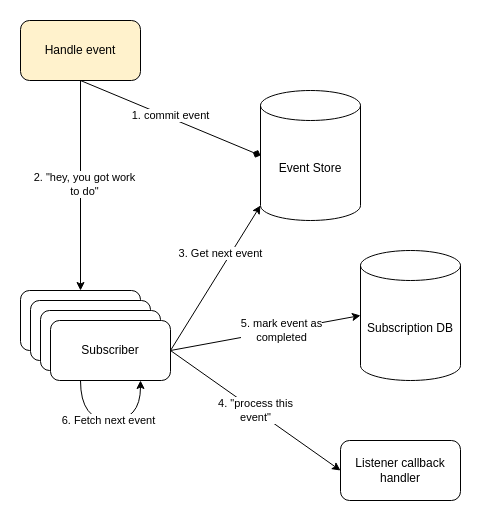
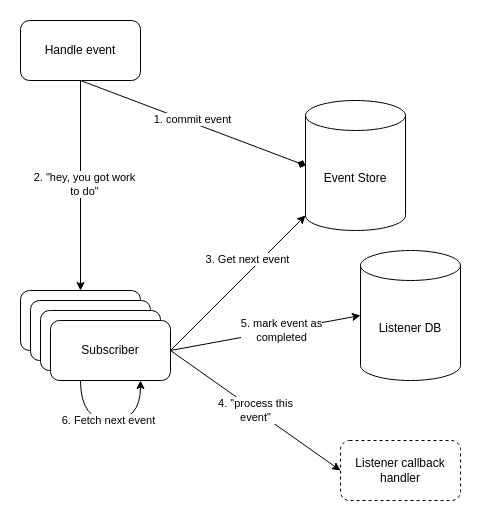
node "Handle event": fillcolor #fff2cc -> #ffffff
node "Event Store": moved (311, 156) -> (356, 166)
node "Subscription DB": label "Subscription DB" -> "Listener DB"
node "Listener callback handler": style solid -> dashed
